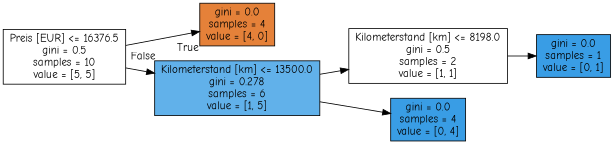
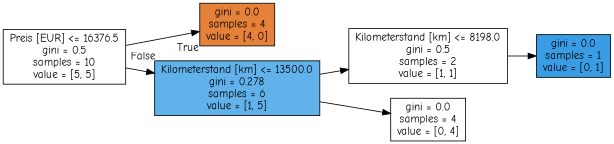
node "gini = 0.0 samples = 4 value = [0, 4]": fillcolor #399de5 -> #ffffff
